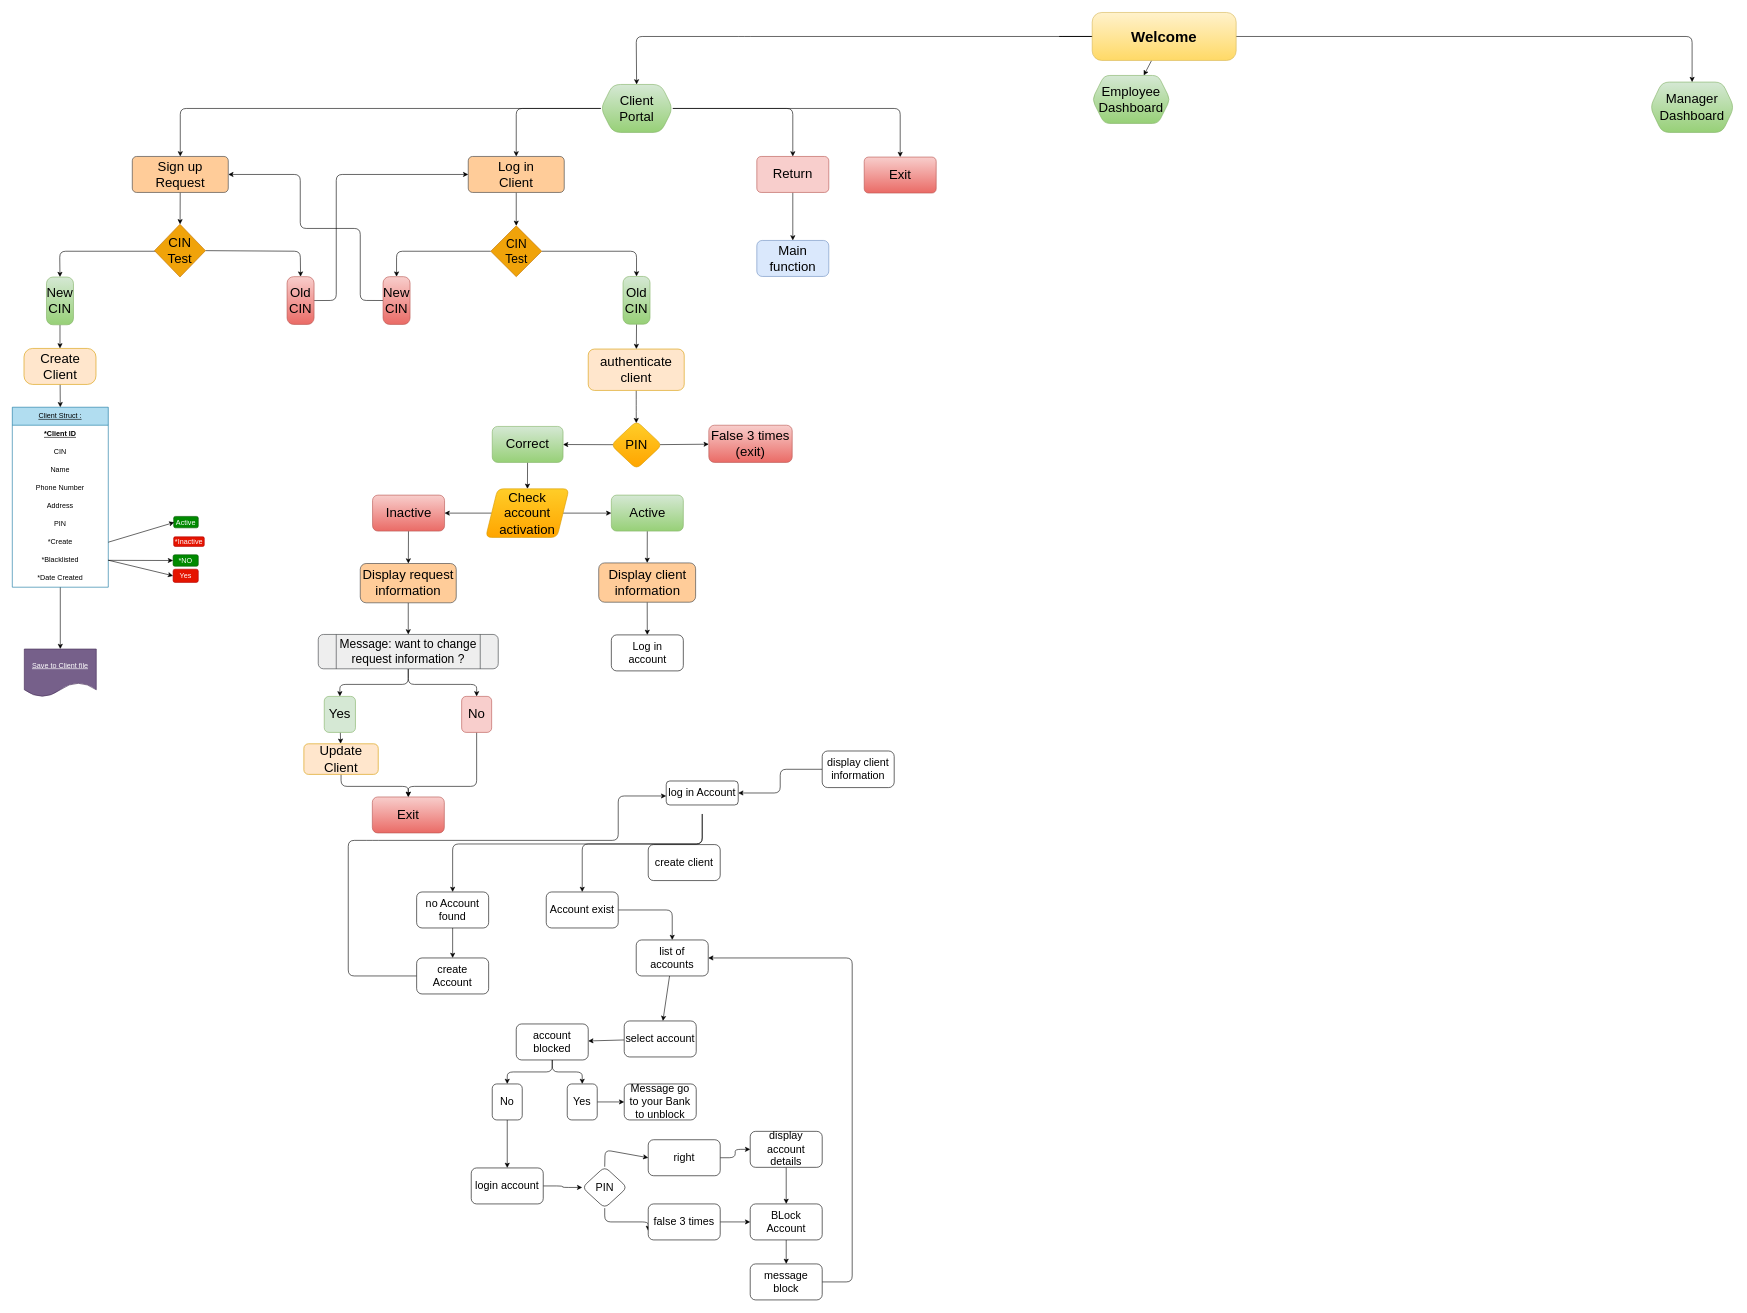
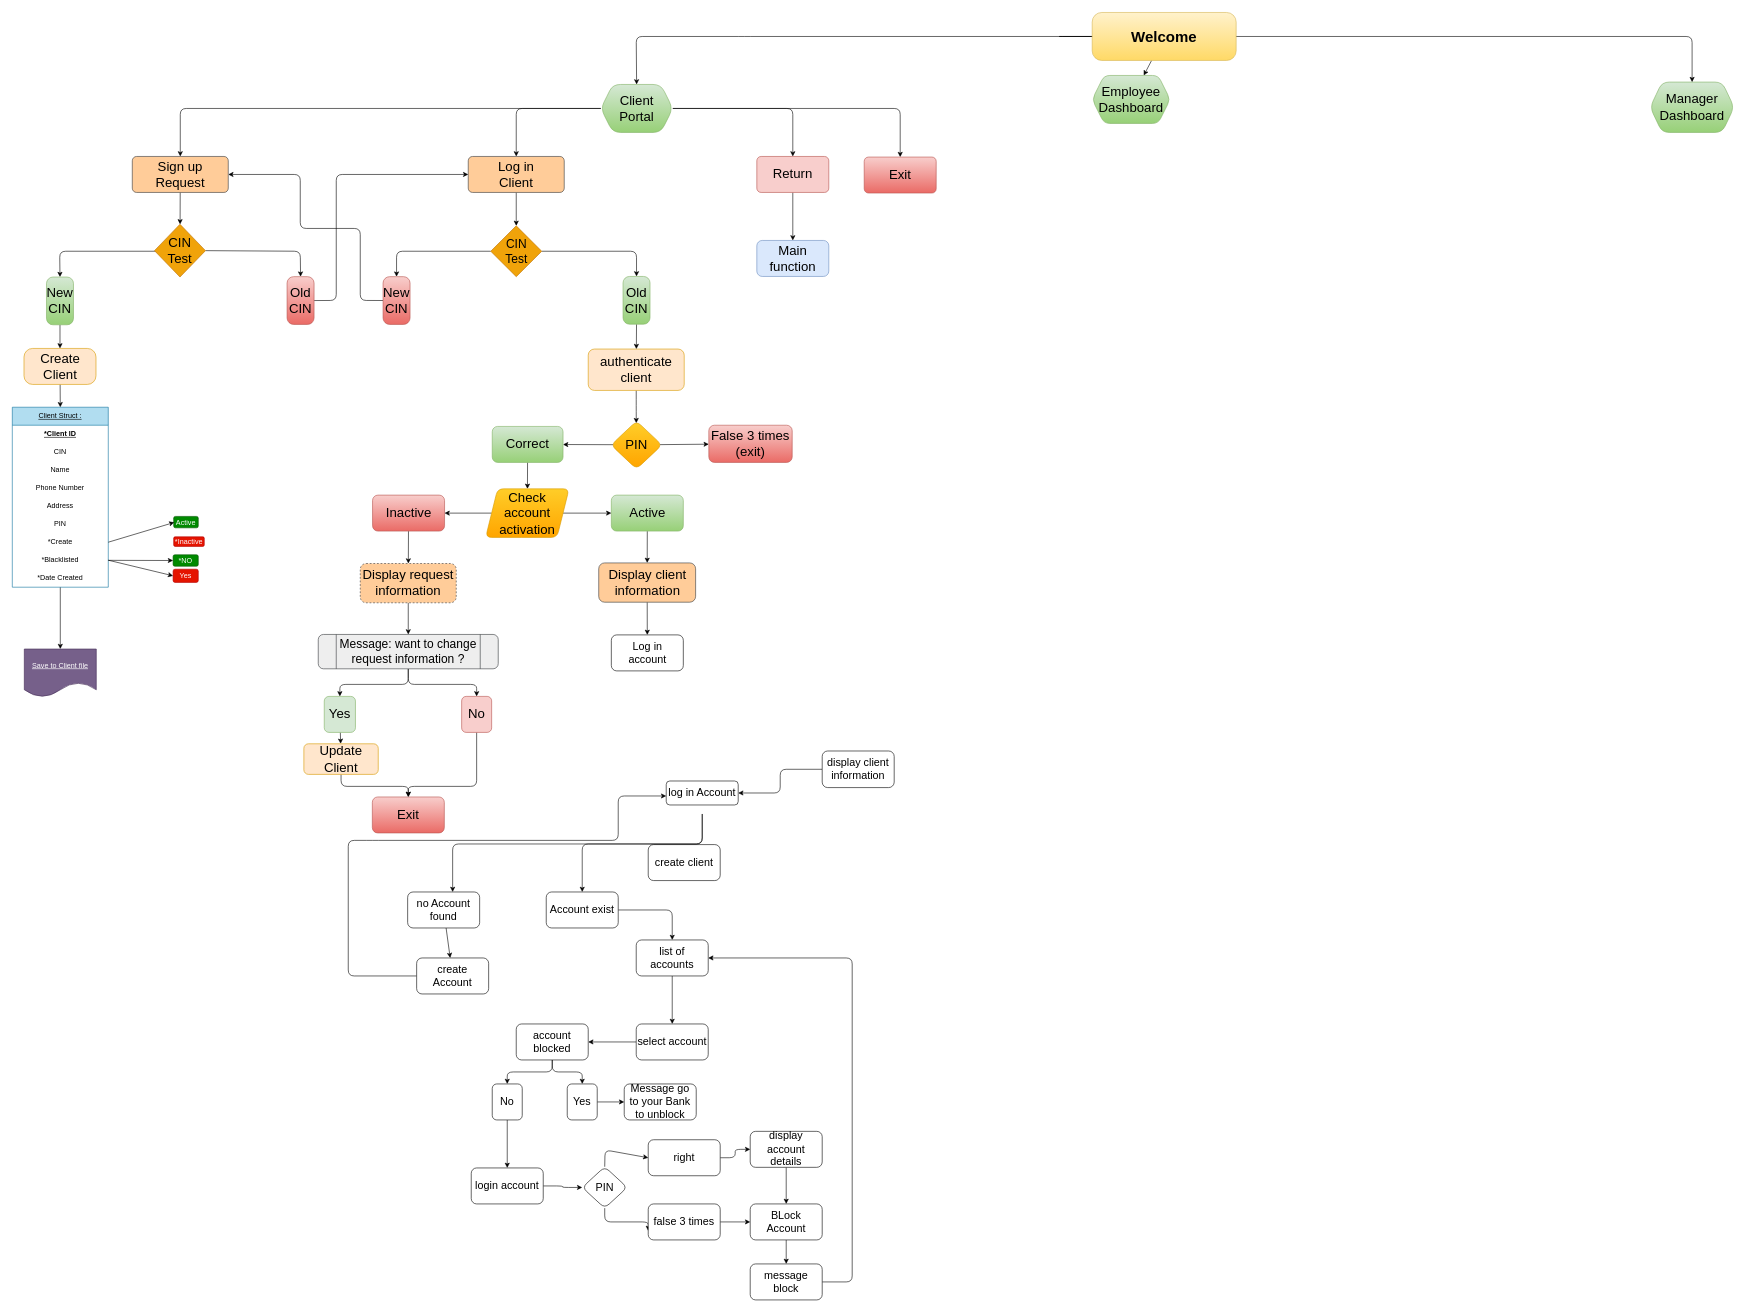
node "Display request information": style solid -> dashed
node "no Account found": moved (453, 910) -> (444, 910)
node "select account": moved (660, 1039) -> (672, 1042)
